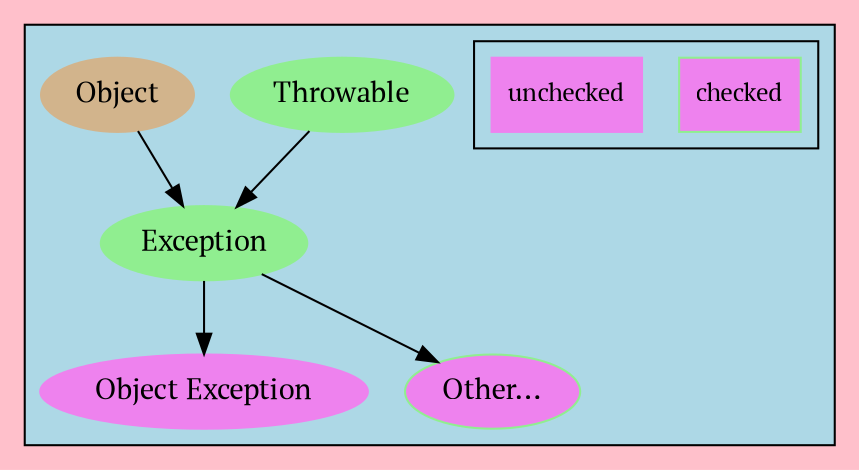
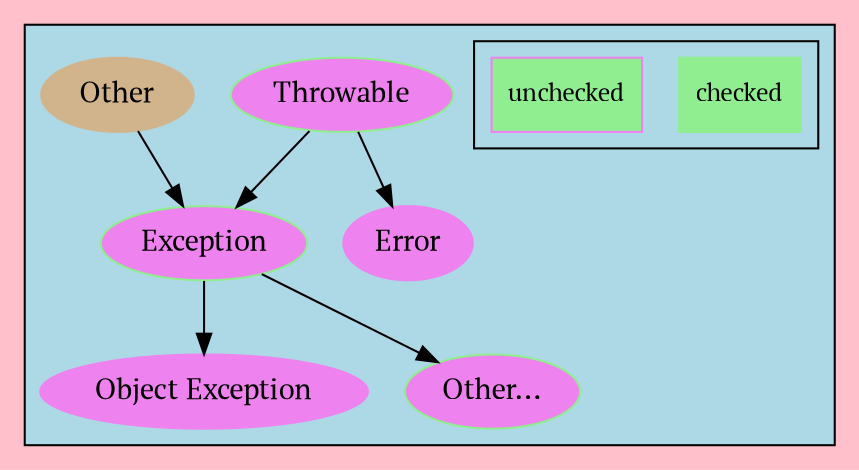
node "Object": label "Object" -> "Other"
node "Throwable": fillcolor lightgreen -> violet
node "unchecked": fillcolor violet -> lightgreen
node "checked": fillcolor violet -> lightgreen
node "Exception": fillcolor lightgreen -> violet
node "Error": added
